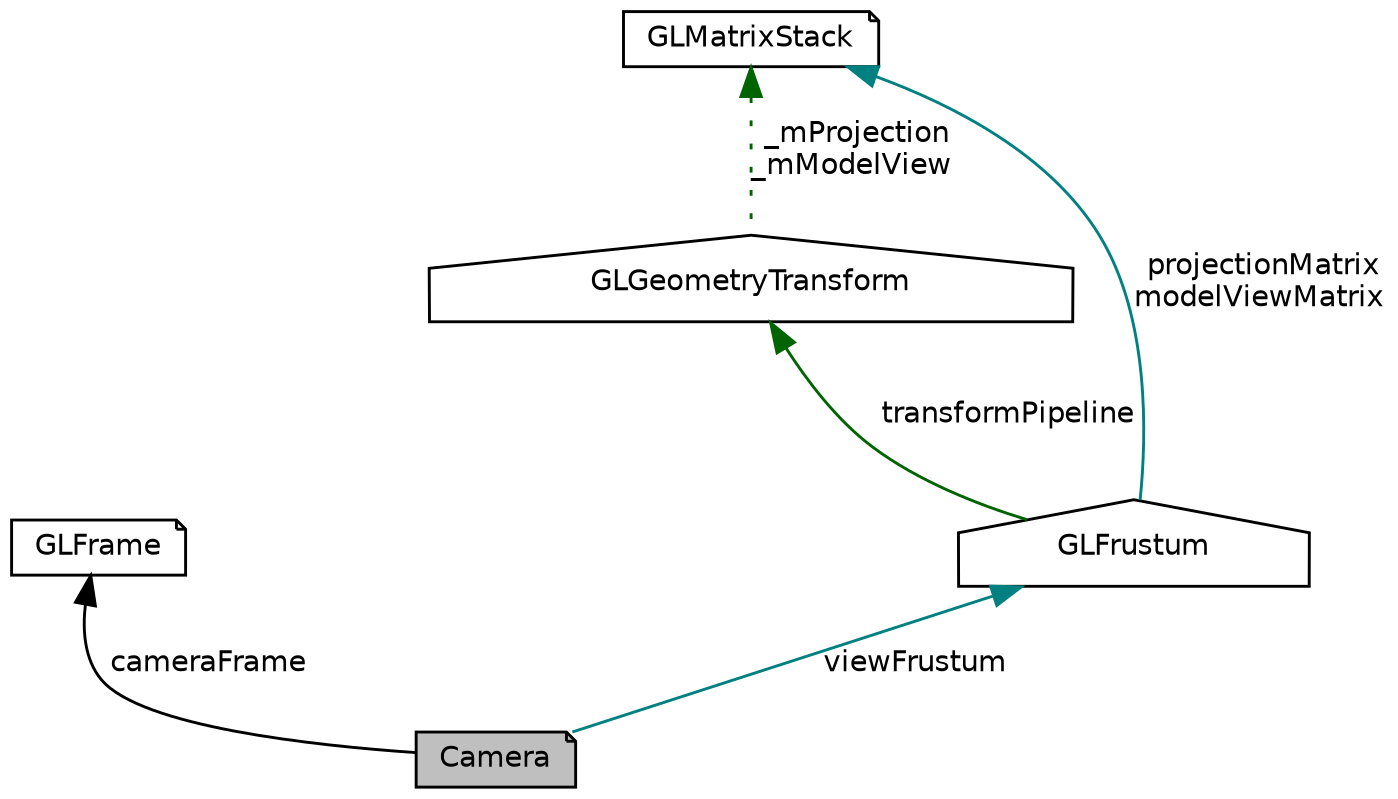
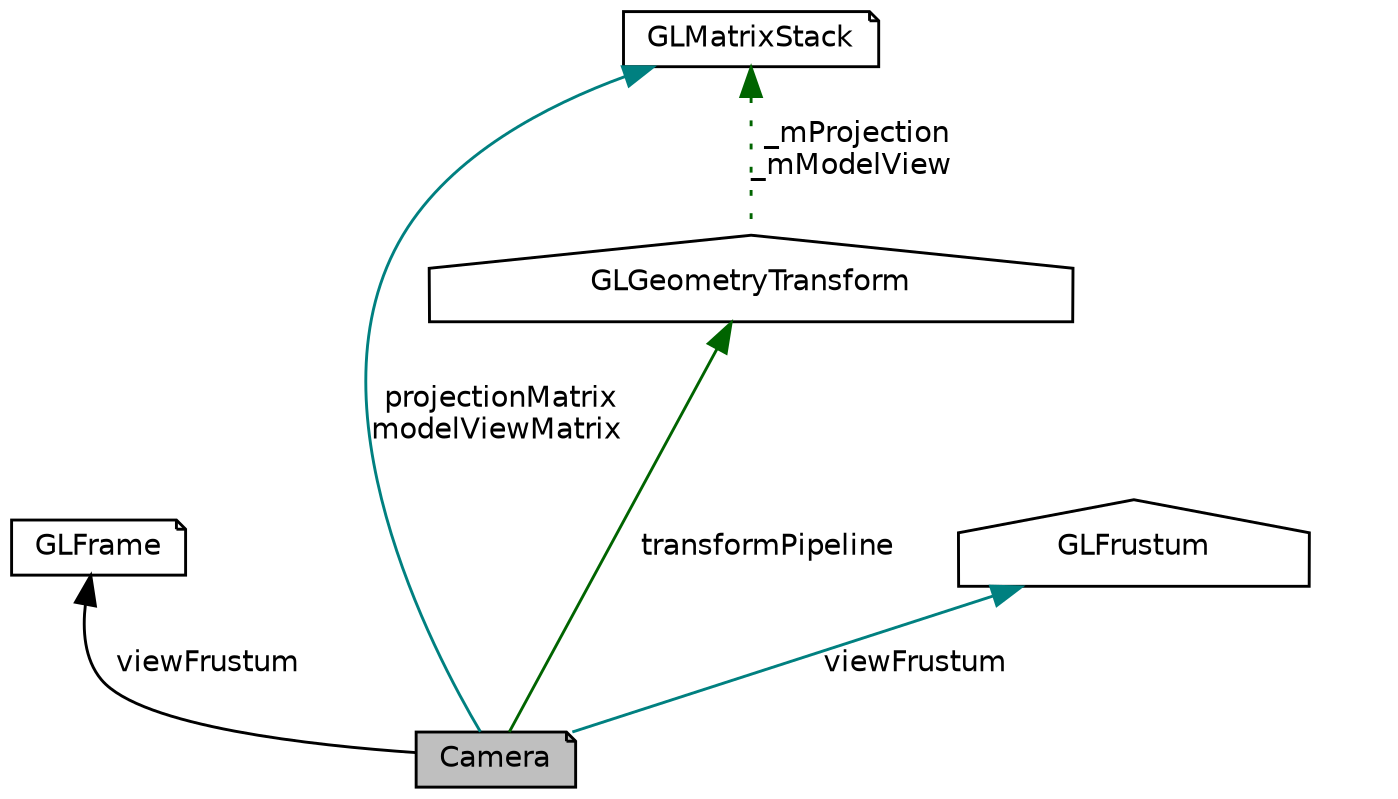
edge "GLFrustum" -> "GLMatrixStack": now "Camera" -> "GLMatrixStack"
edge "GLFrustum" -> "GLGeometryTransform": now "Camera" -> "GLGeometryTransform"
edge "Camera" -> "GLFrame": label " cameraFrame" -> " viewFrustum"
